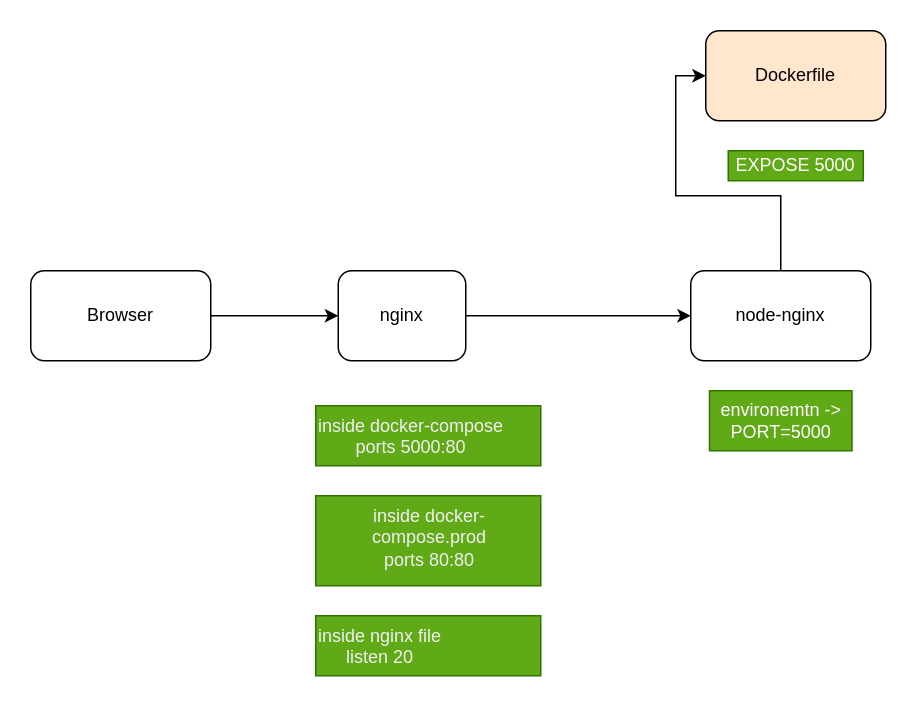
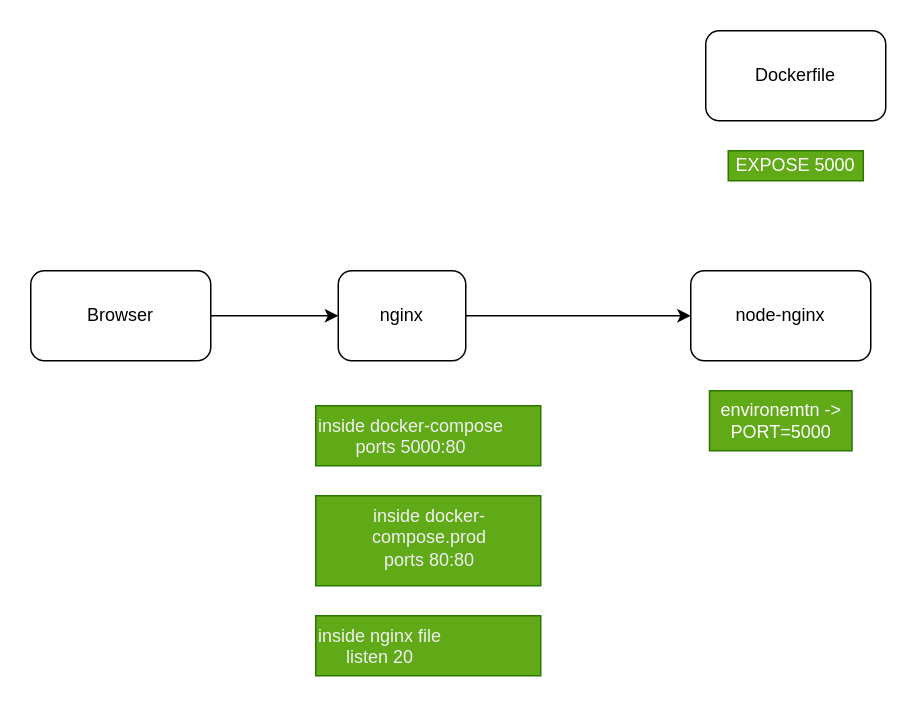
node "Dockerfile": fillcolor #ffe6cc -> #ffffff
edge "node-nginx" -> "Dockerfile": removed
